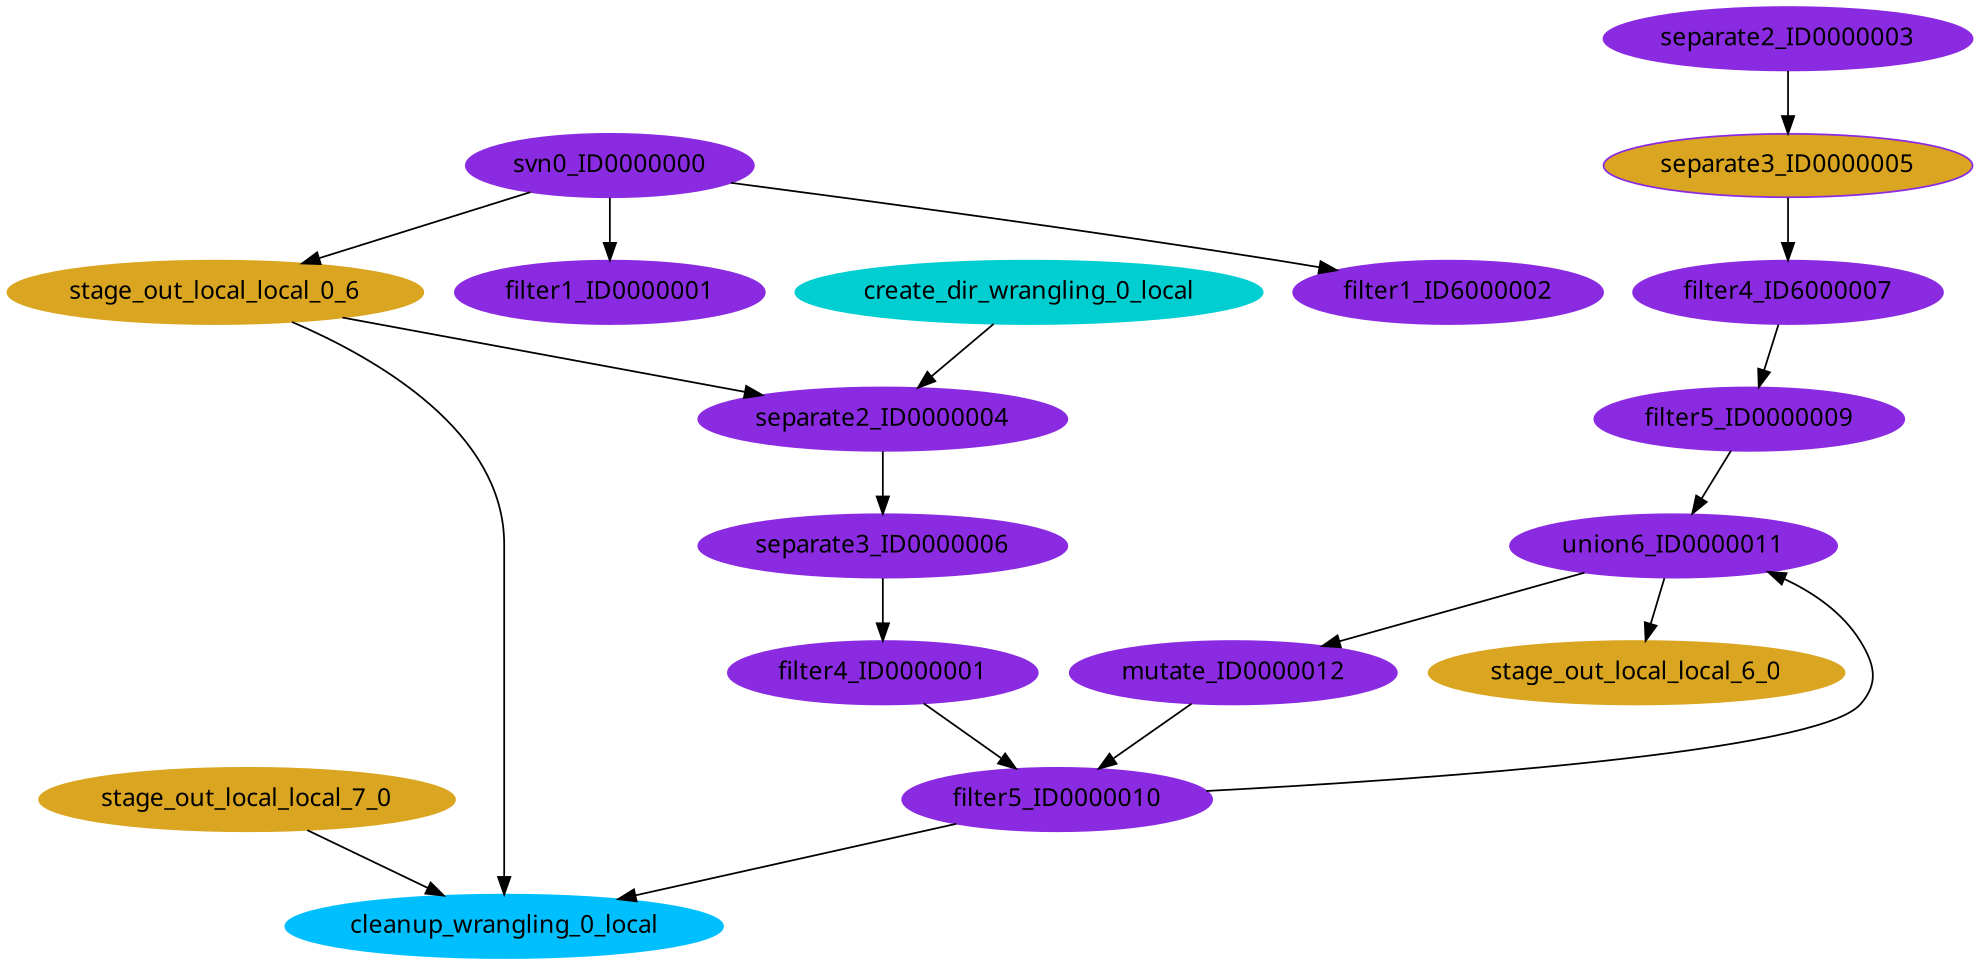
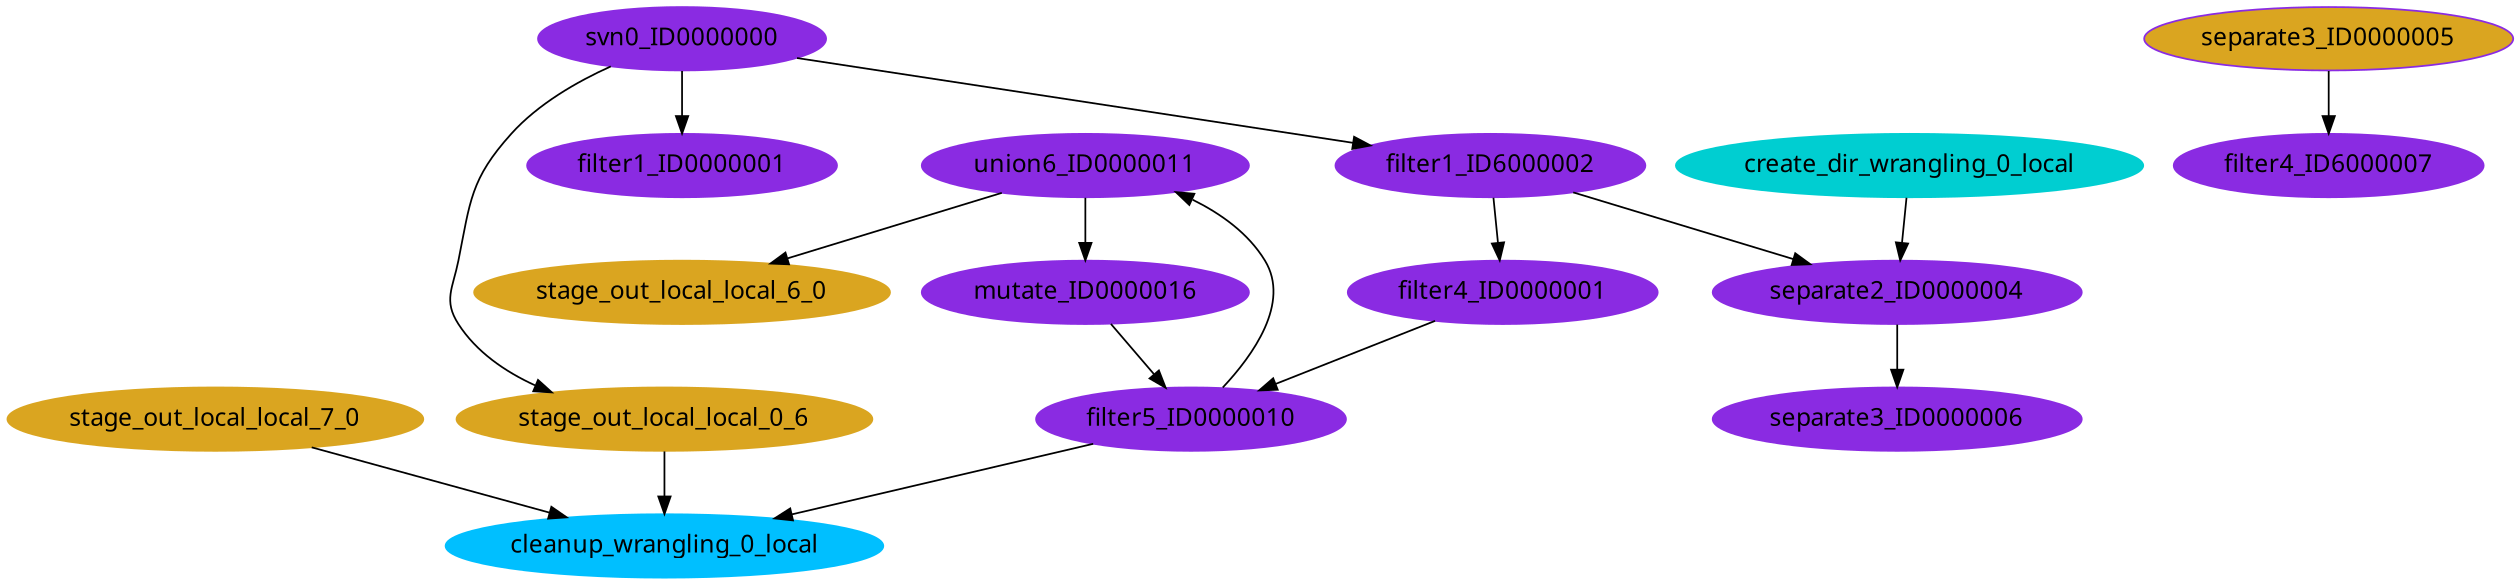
node "separate2_ID0000003": removed
edge "stage_out_local_local_0_6" -> "separate2_ID0000004": now "filter1_ID6000002" -> "separate2_ID0000004"
node "filter5_ID0000009": removed
edge "separate3_ID0000006" -> "filter4_ID0000001": now "filter1_ID6000002" -> "filter4_ID0000001"
node "mutate_ID0000012": label "mutate_ID0000012" -> "mutate_ID0000016"
